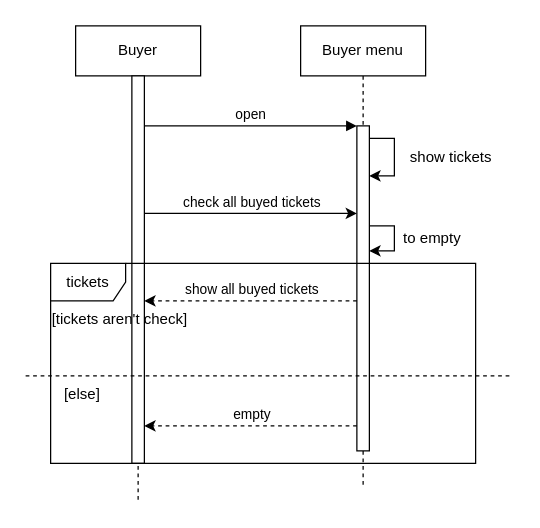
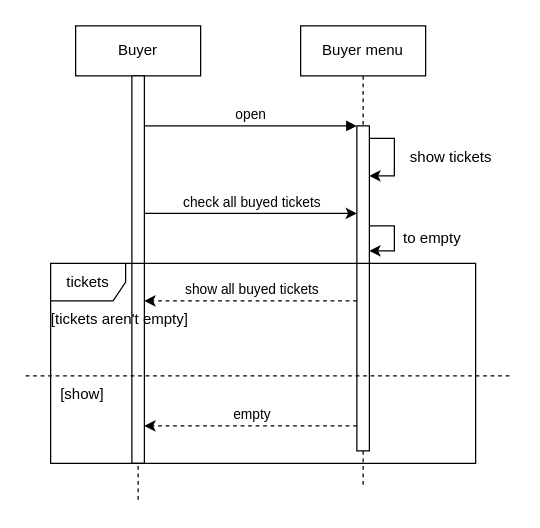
node "[tickets aren't check]": label "[tickets aren't check]" -> "[tickets aren't empty]"
node "[else]": label "[else]" -> "[show]"
